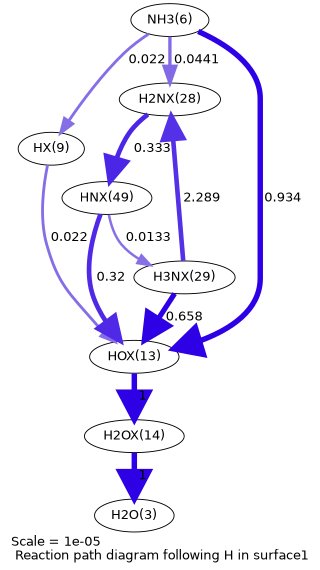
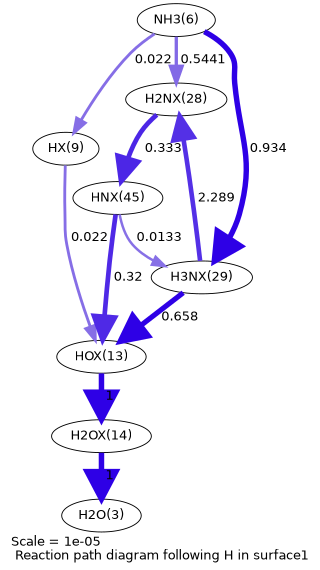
edge "NH3(6)" -> "H2NX(28)": label " 0.0441" -> " 0.5441"
edge "NH3(6)" -> "HOX(13)": now "NH3(6)" -> "H3NX(29)"
node "HNX(49)": label "HNX(49)" -> "HNX(45)"
